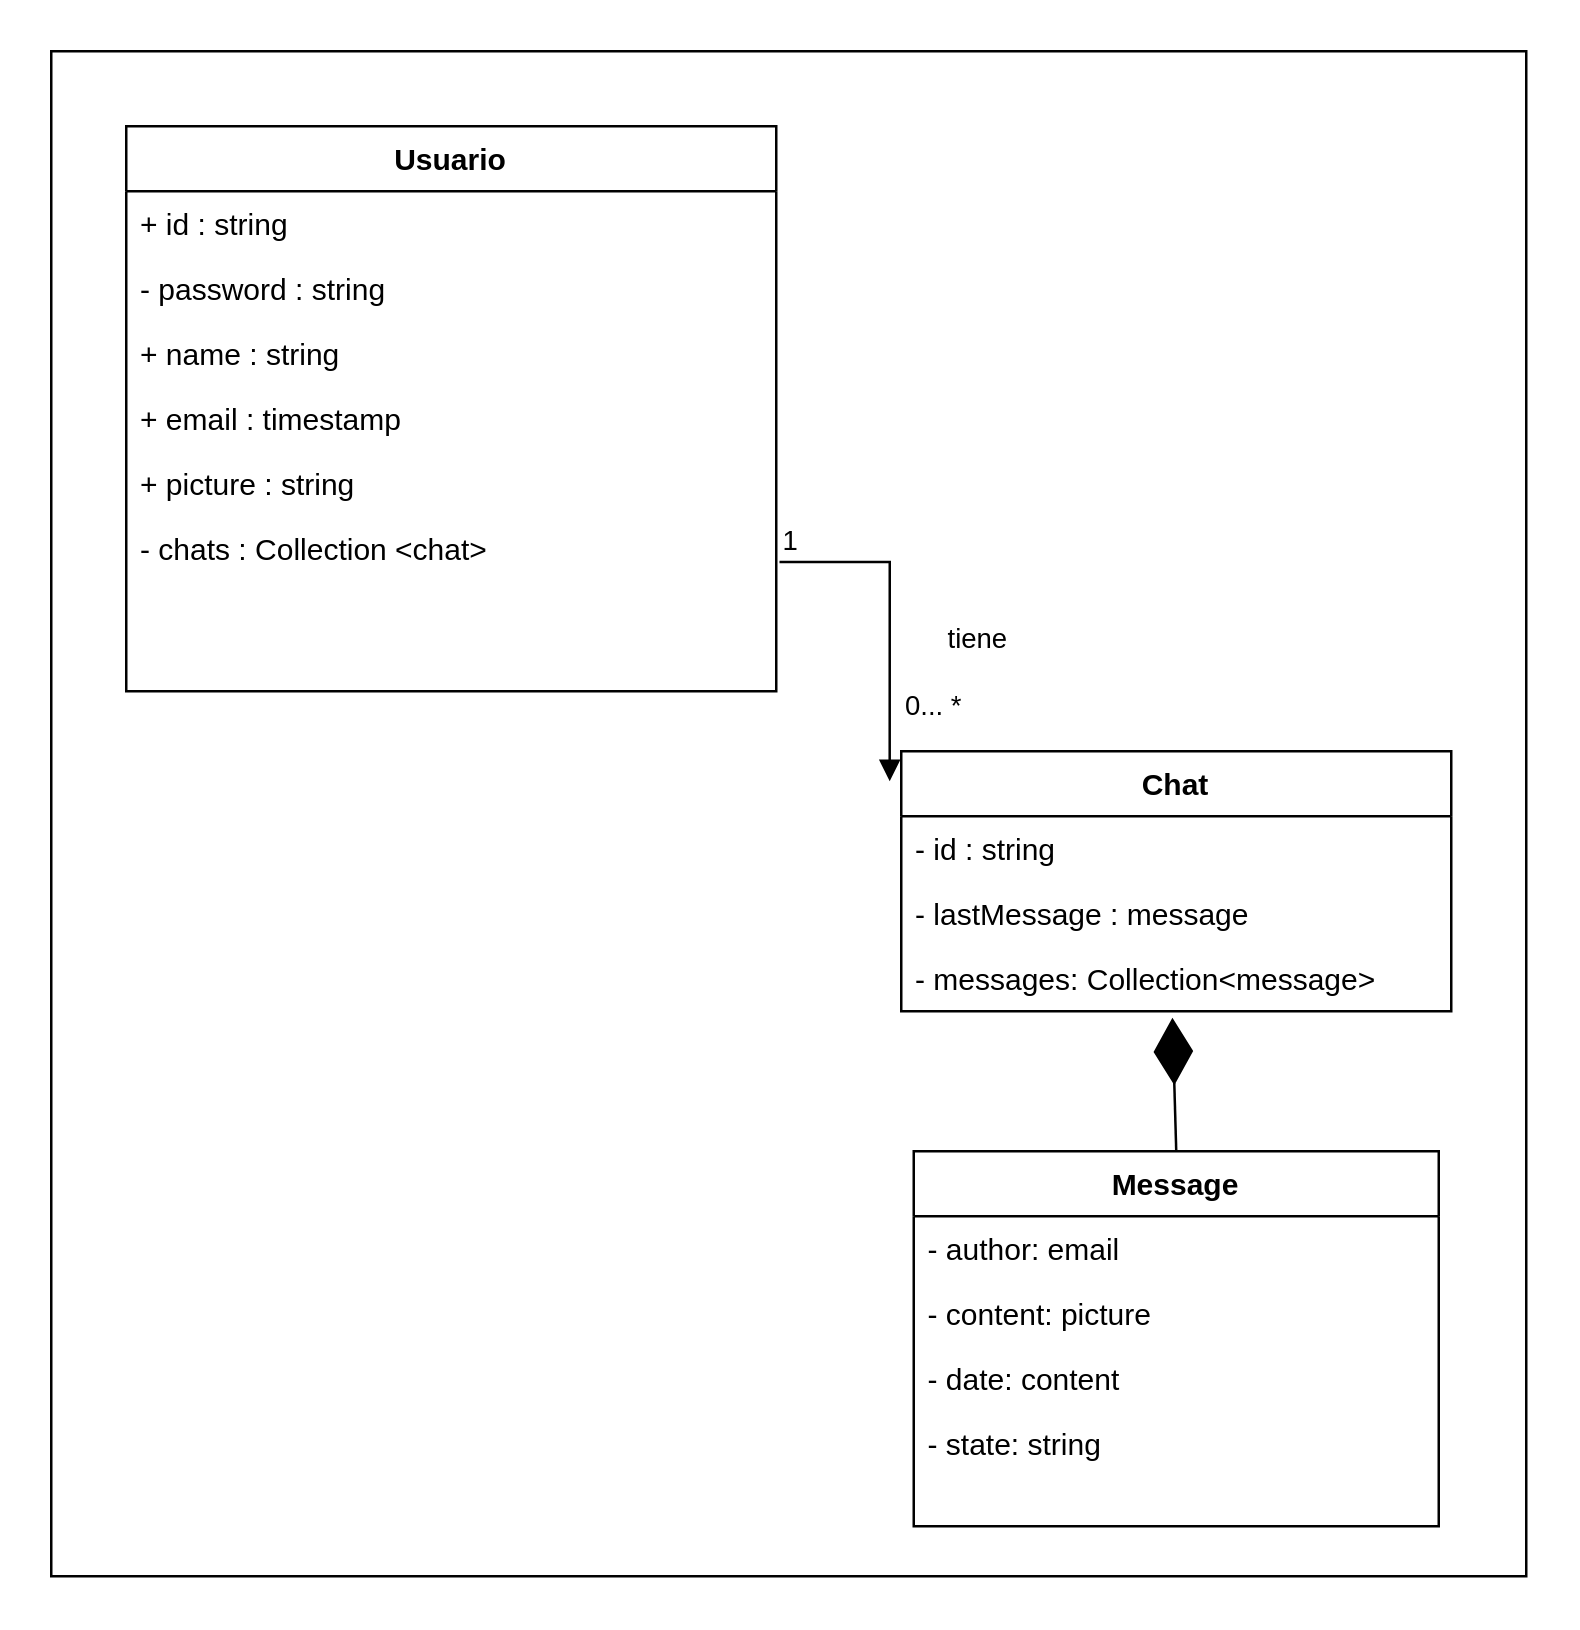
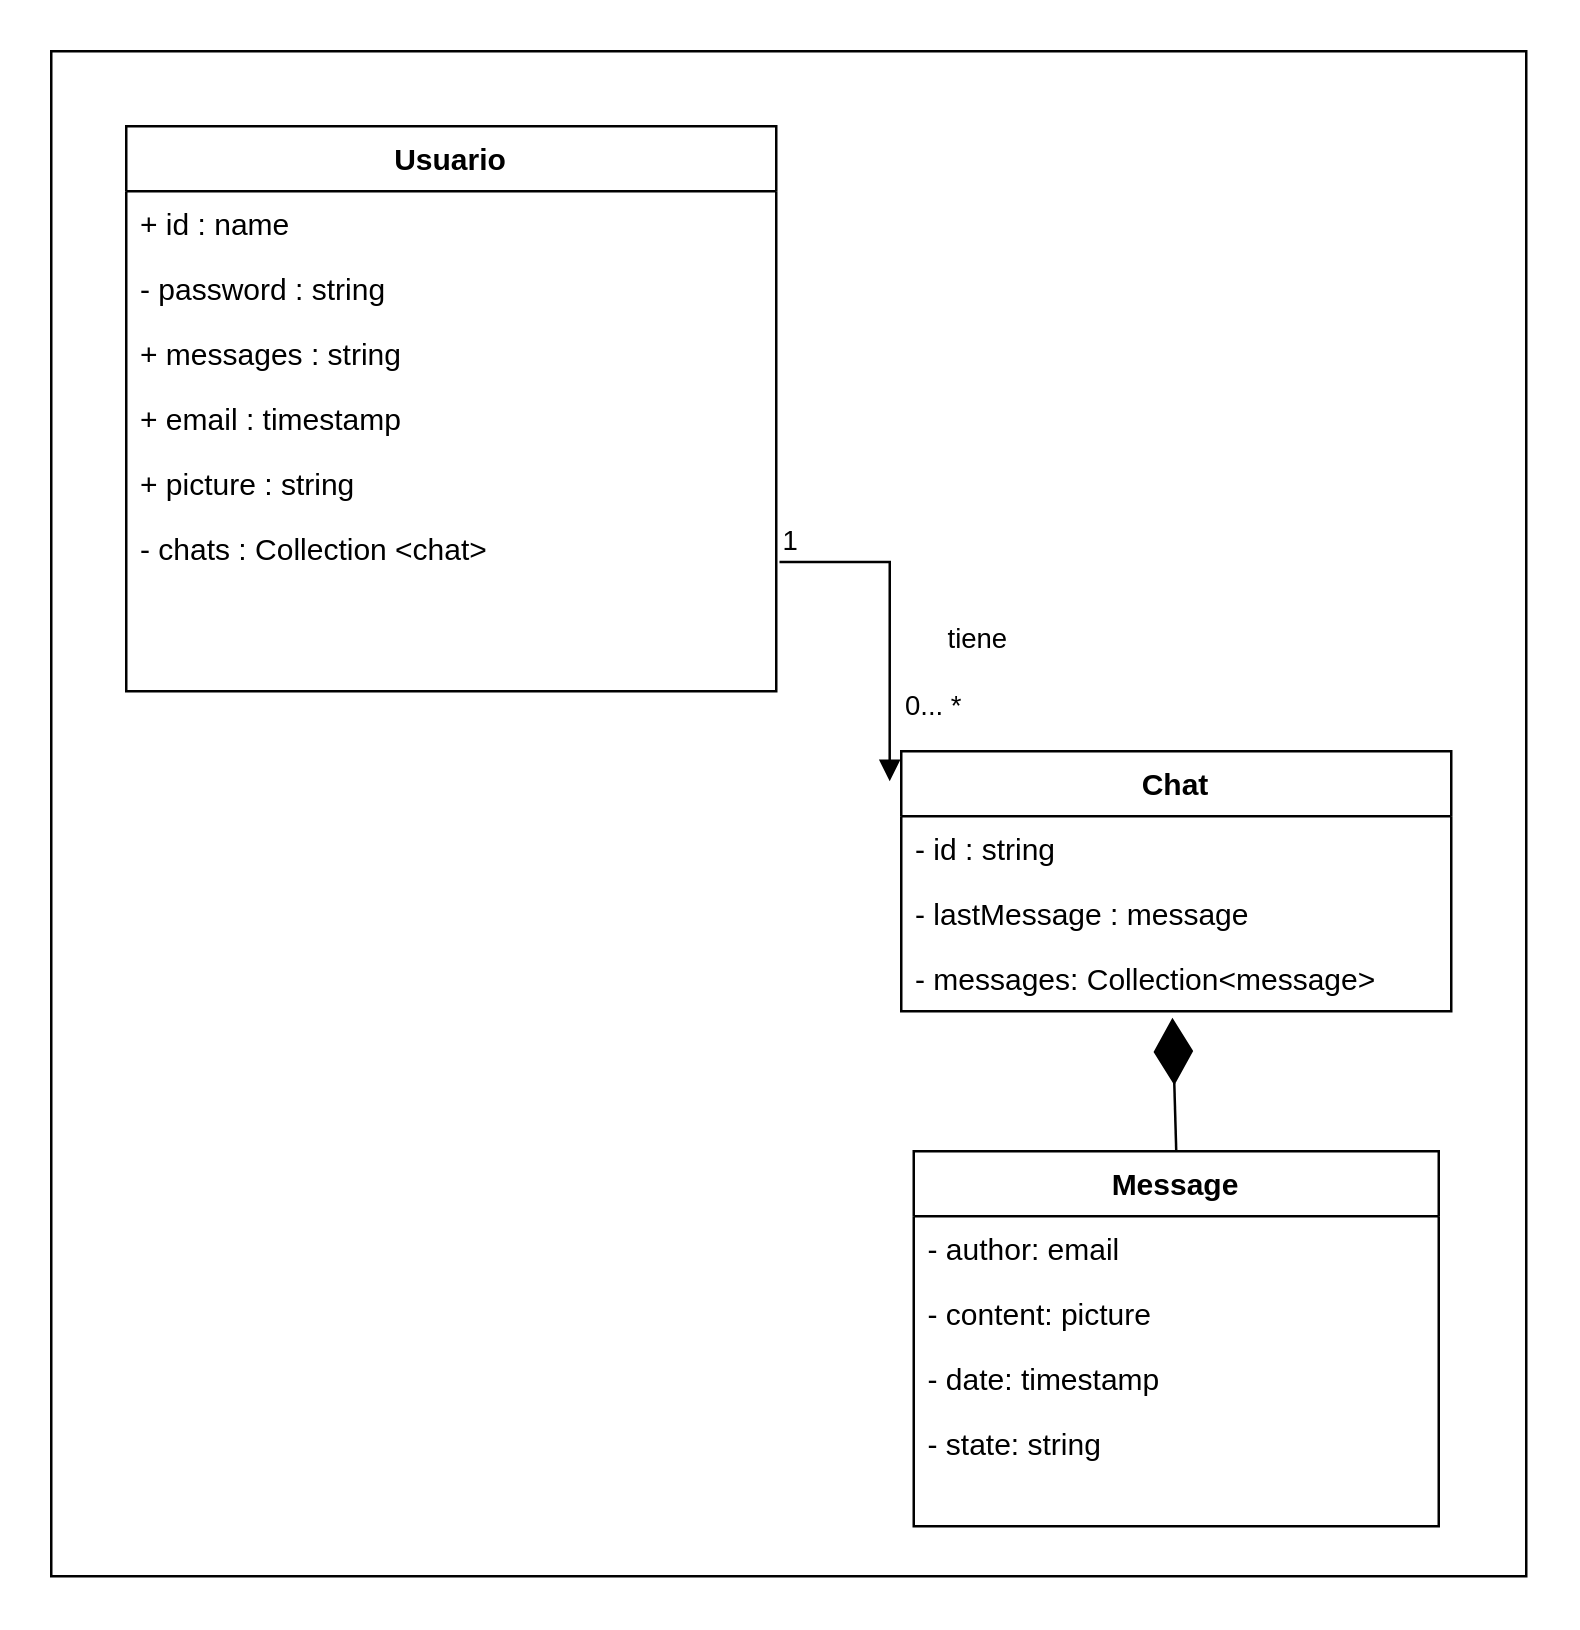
node "+ id : string": label "+ id : string" -> "+ id : name"
node "+ name : string": label "+ name : string" -> "+ messages : string"
node "- date: content": label "- date: content" -> "- date: timestamp"
